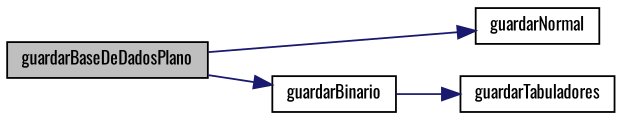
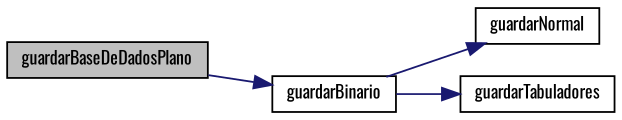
edge "guardarBaseDeDadosPlano" -> "guardarNormal": now "guardarBinario" -> "guardarNormal"
